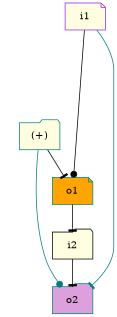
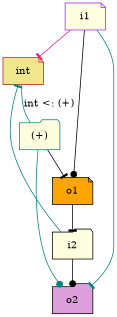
node "int": added
node "o1": color teal -> black
edge "i2" -> "o2": arrowhead tee -> dot
node "o2": color teal -> black
